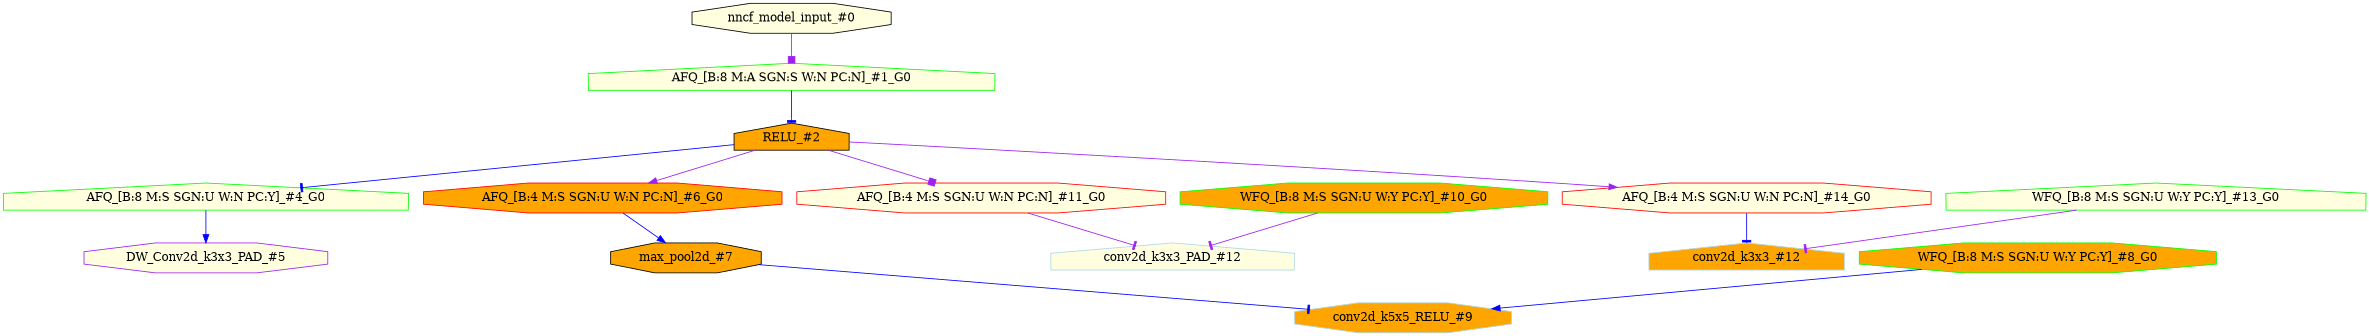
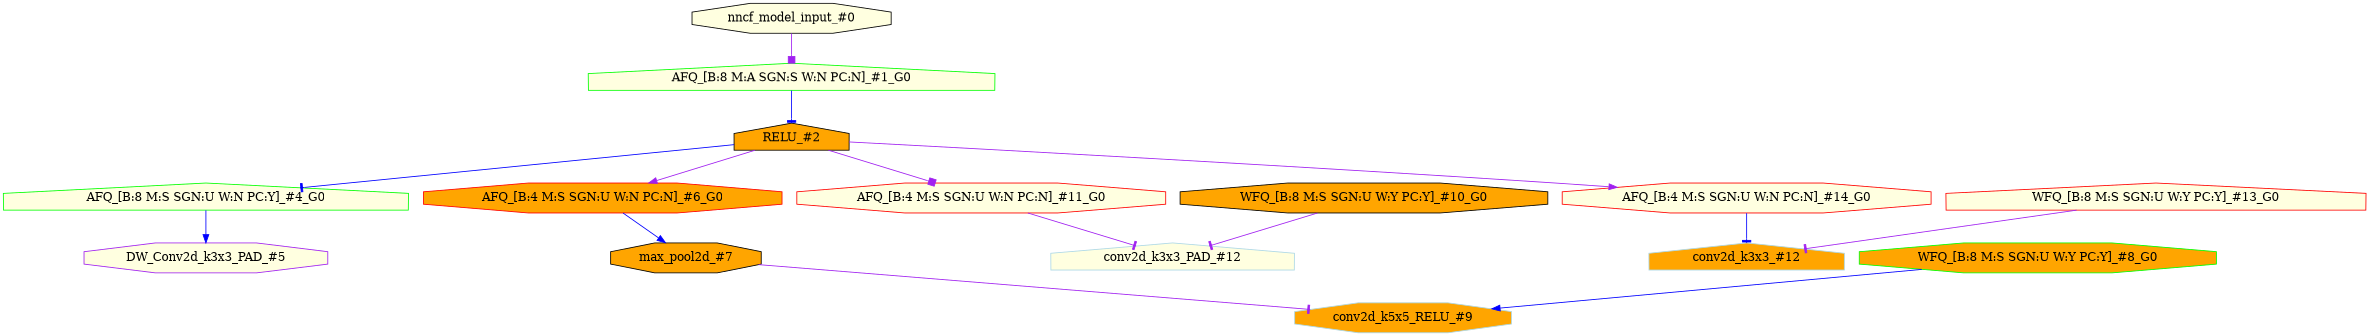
node "WFQ_[B:8 M:S SGN:U W:Y PC:Y]_#10_G0": color green -> black
node "WFQ_[B:8 M:S SGN:U W:Y PC:Y]_#13_G0": color green -> red
edge "max_pool2d_#7" -> "conv2d_k5x5_RELU_#9": color blue -> purple
